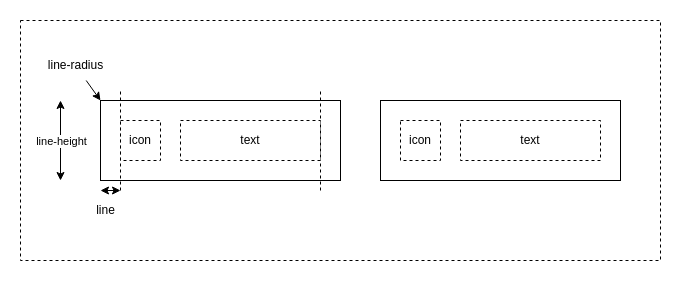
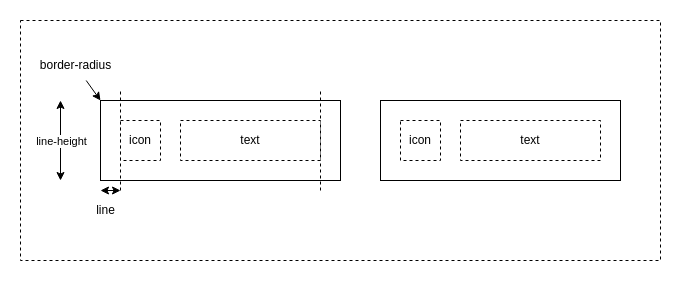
node "line-radius": label "line-radius" -> "border-radius"
